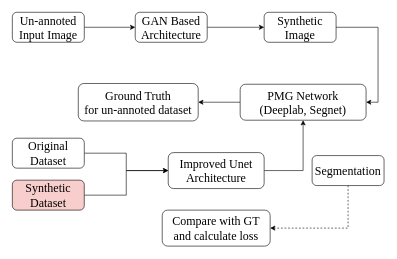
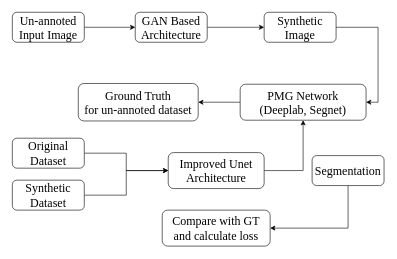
node "Synthetic Dataset": fillcolor #f8cecc -> #ffffff
edge "Segmentation" -> "Compare with GT and calculate loss": style dashed -> solid
